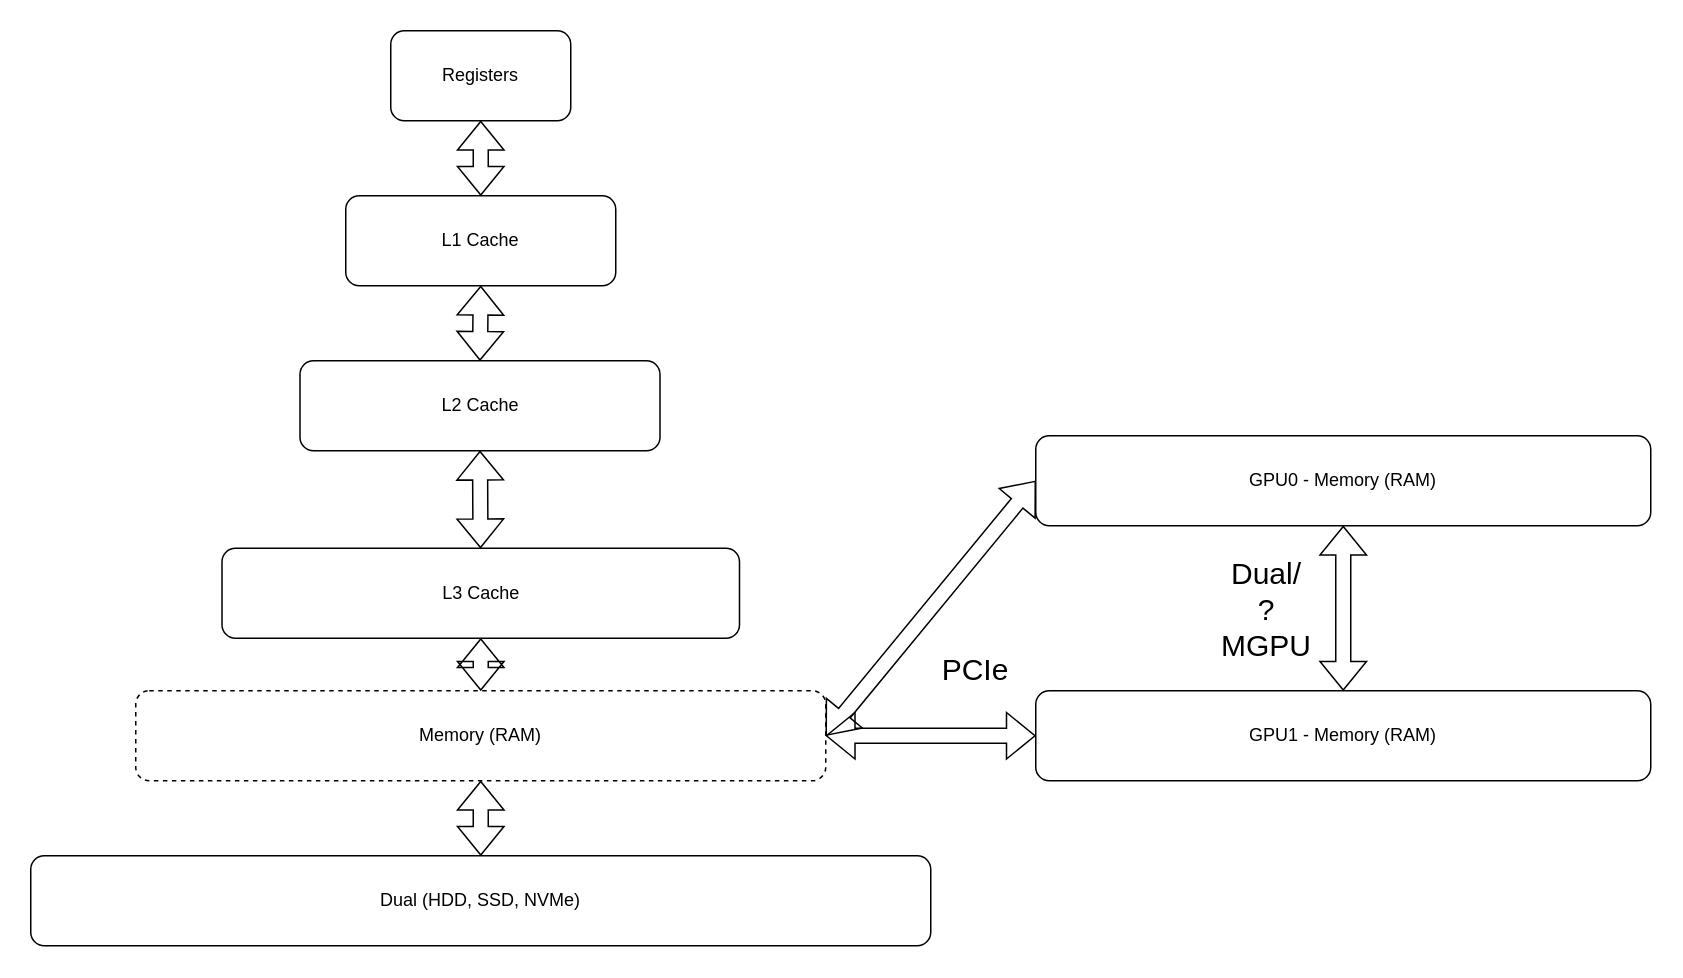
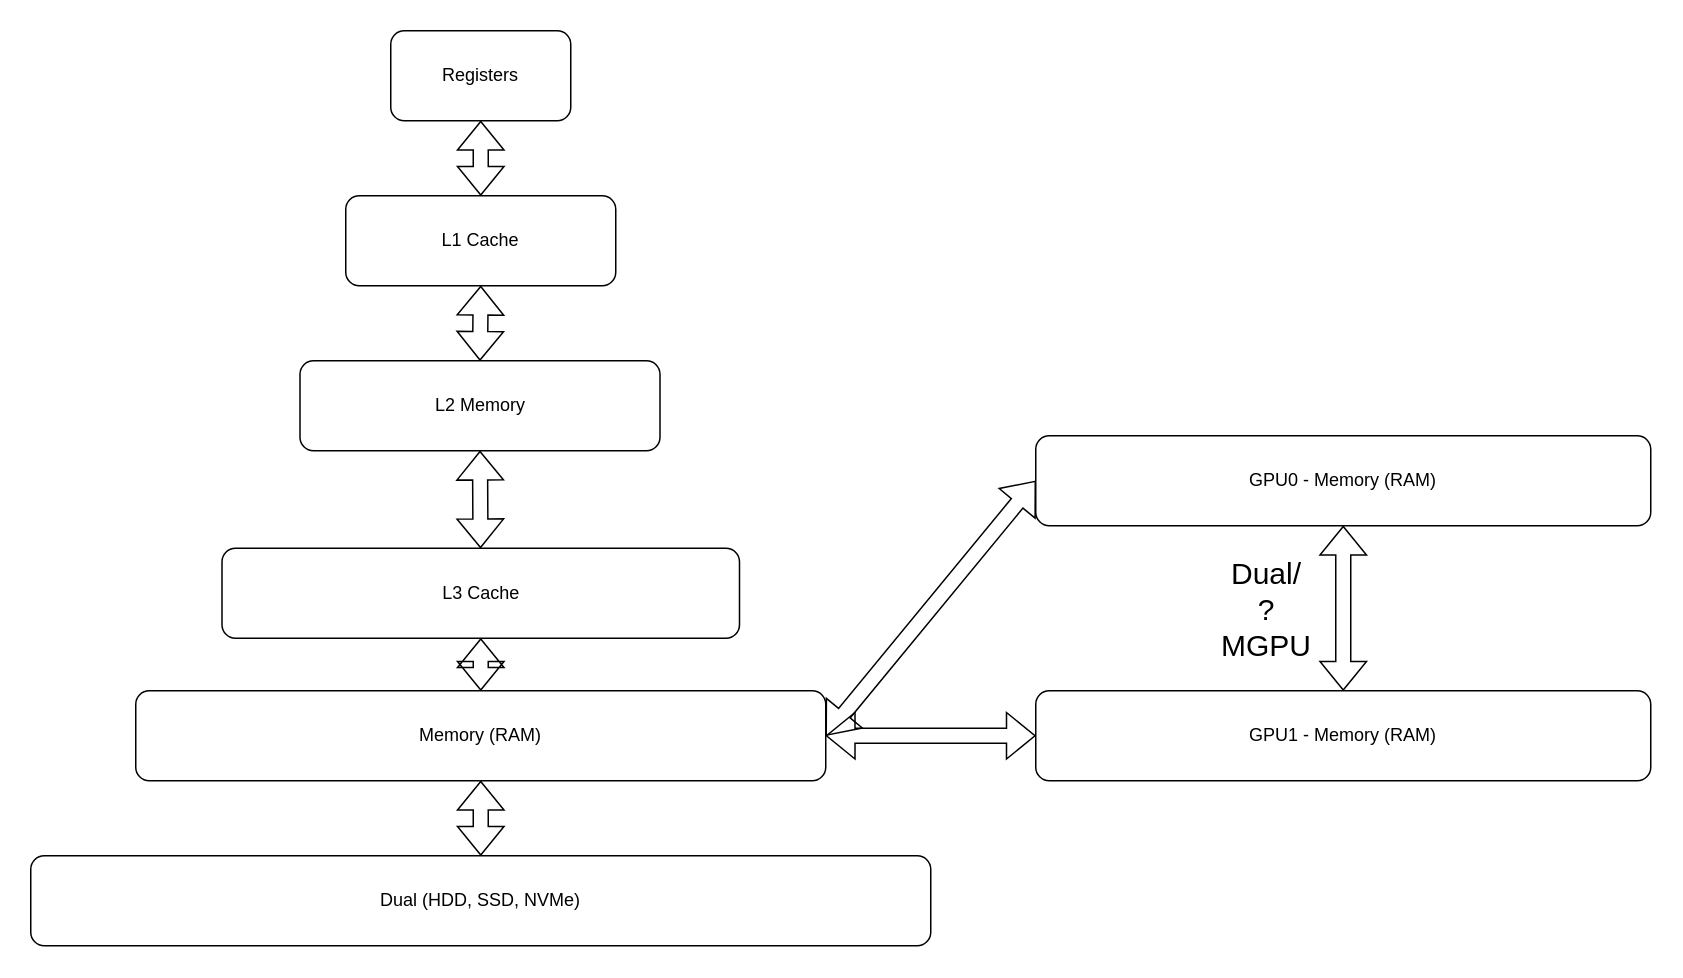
node "L2 Cache": label "L2 Cache" -> "L2 Memory"
node "PCIe": removed
node "Memory (RAM)": style dashed -> solid
